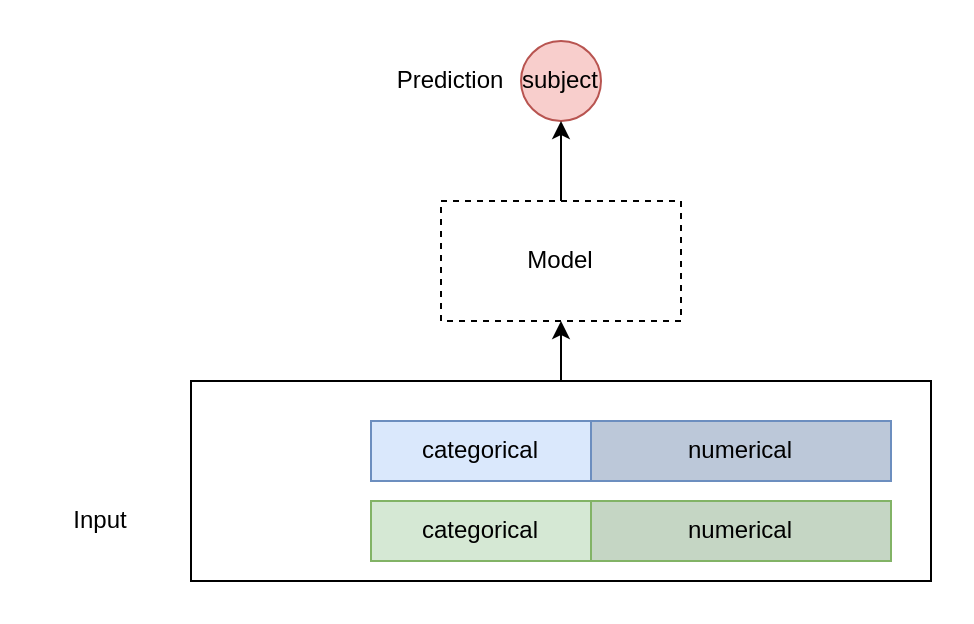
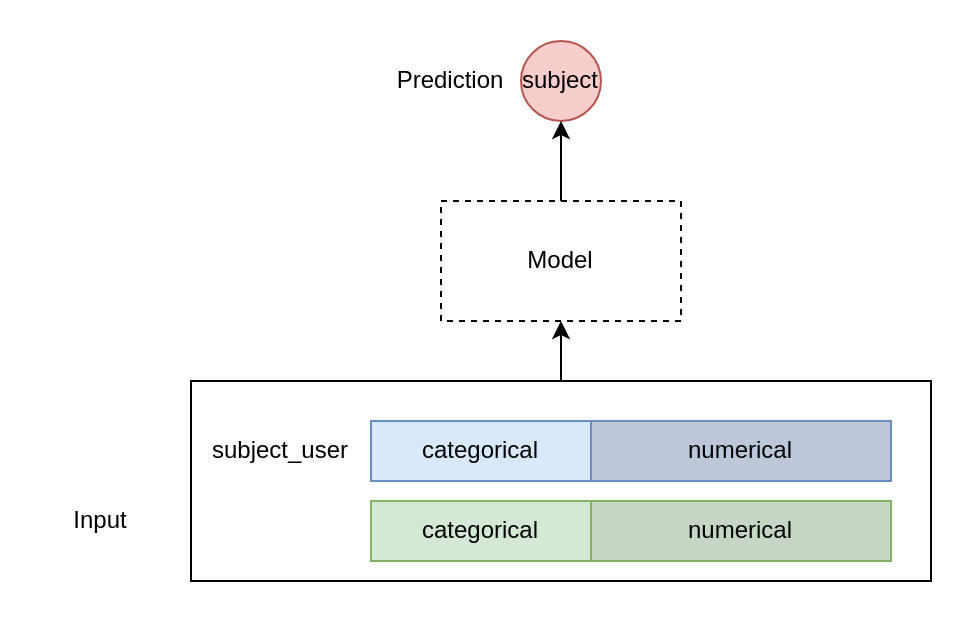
node "subject_user": added
